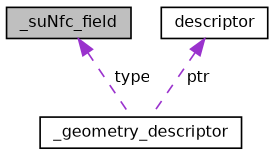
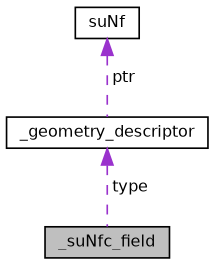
node "descriptor": label "descriptor" -> "suNf"
edge "_geometry_descriptor" -> "_suNfc_field": reversed
